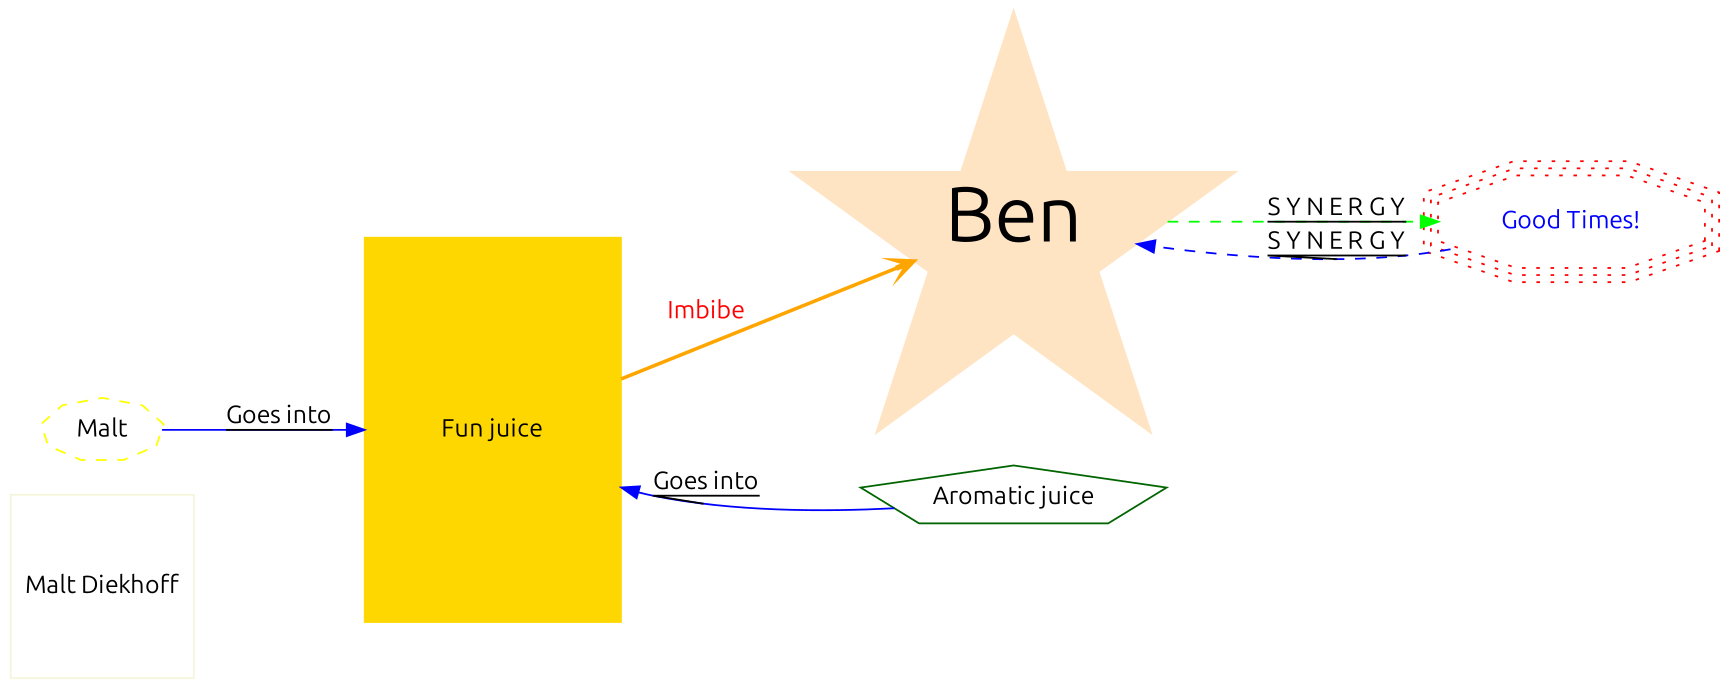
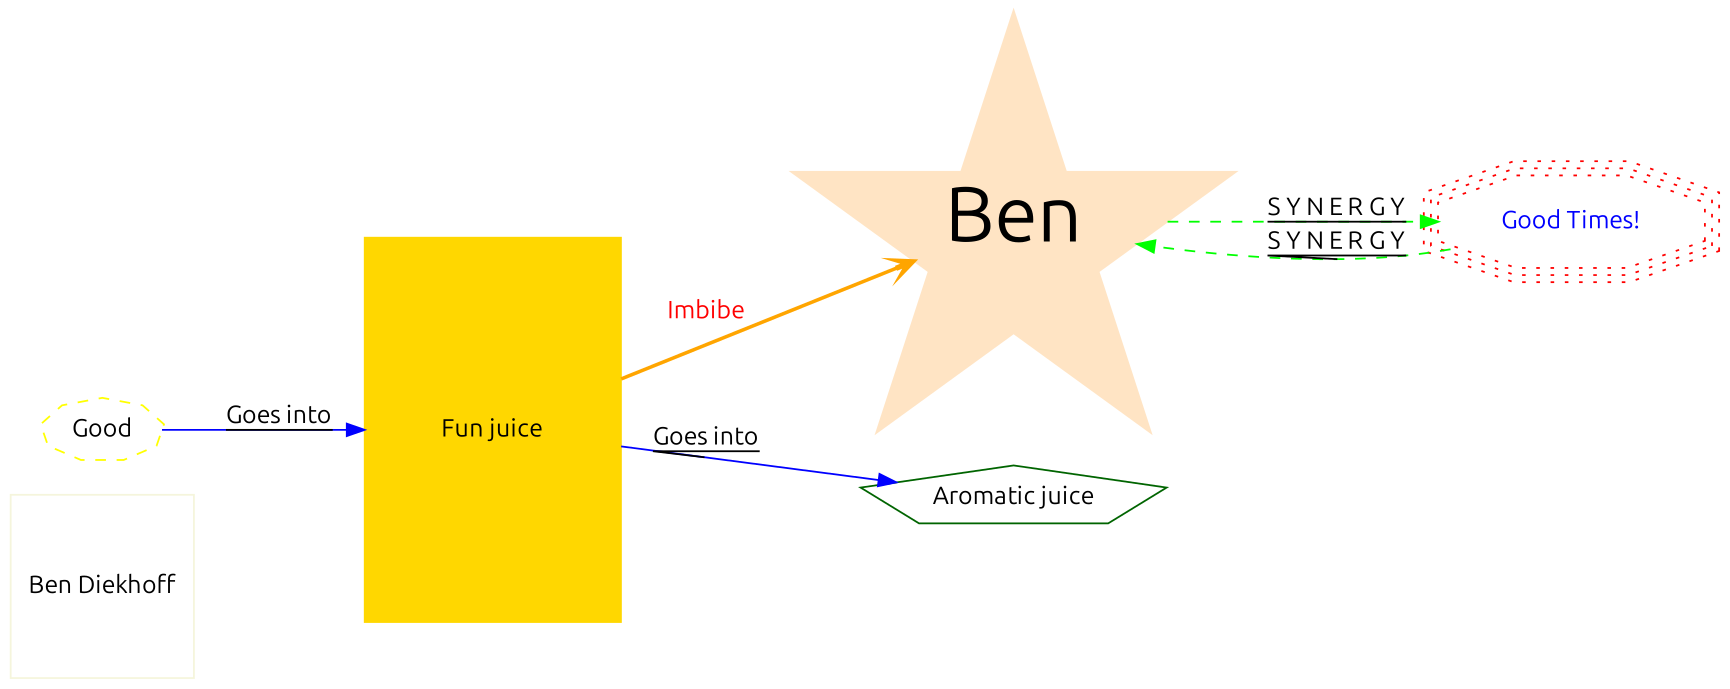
edge "Good Times!" -> "Ben": color blue -> green
node "Malt": label "Malt" -> "Good"
edge "Aromatic juice" -> "Fun juice": reversed
node "Malt Diekhoff": label "Malt Diekhoff" -> "Ben Diekhoff"
